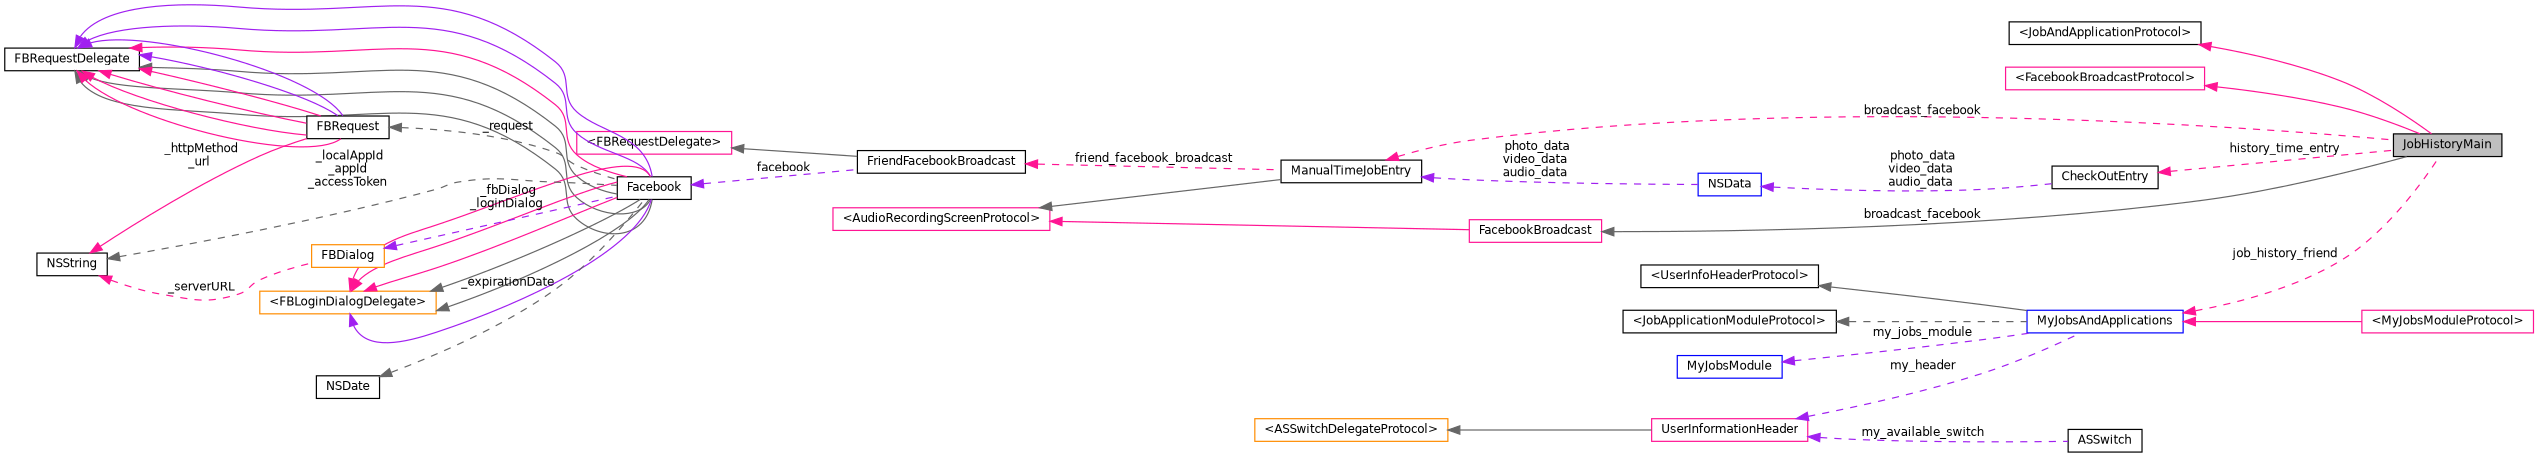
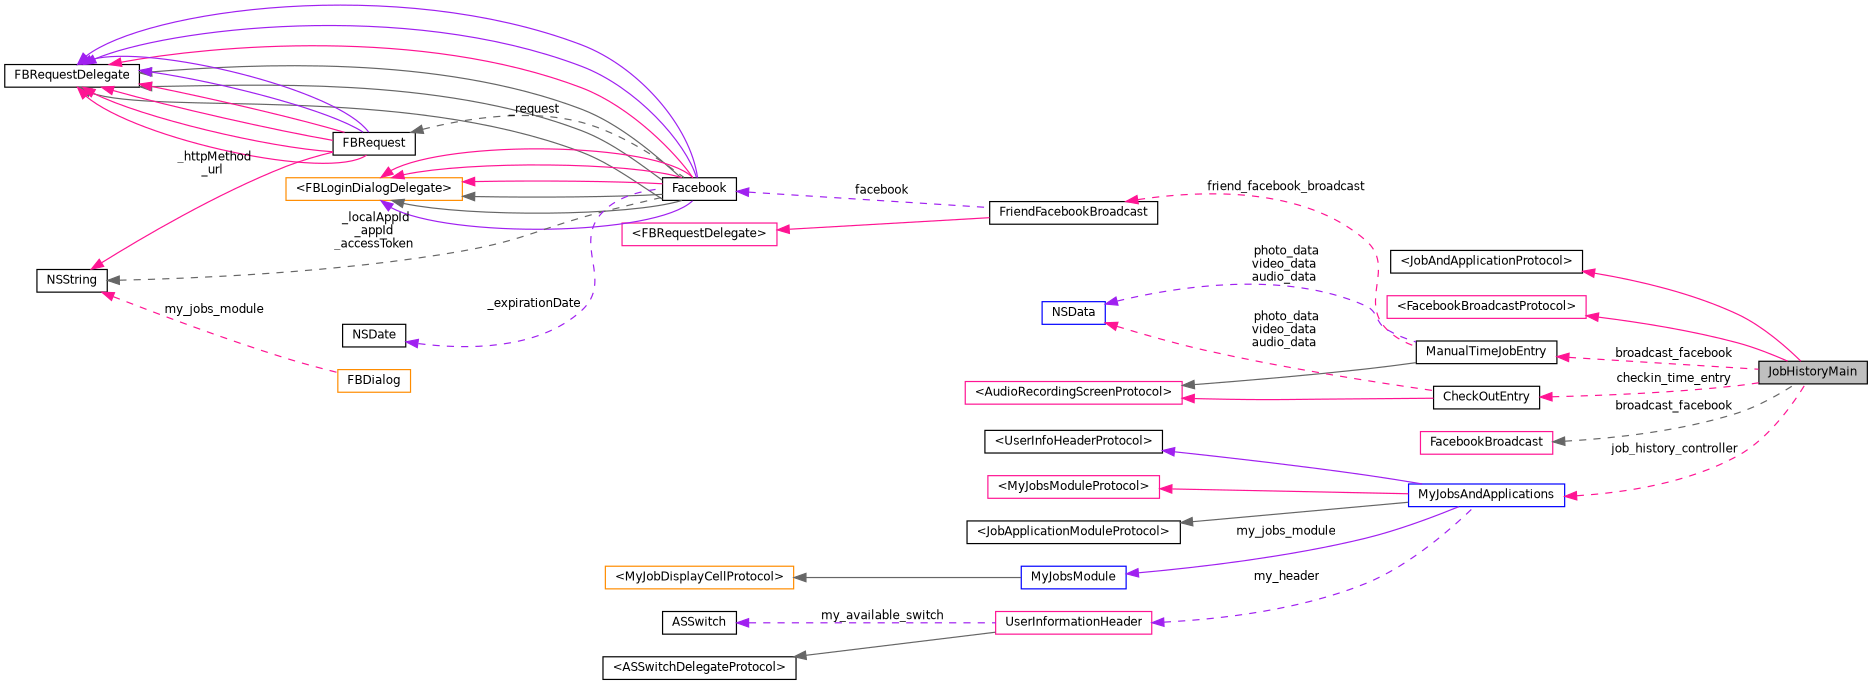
edge "JobHistoryMain" -> "CheckOutEntry": label " history_time_entry" -> " checkin_time_entry"
edge "FriendFacebookBroadcast" -> "<FBRequestDelegate>": color gray40 -> deeppink
edge "NSData" -> "ManualTimeJobEntry": reversed
edge "CheckOutEntry" -> "NSData": color purple -> deeppink
edge "JobHistoryMain" -> "FacebookBroadcast": style solid -> dashed
edge "FacebookBroadcast" -> "<AudioRecordingScreenProtocol>": now "CheckOutEntry" -> "<AudioRecordingScreenProtocol>"
edge "Facebook" -> "FBDialog": removed, label "_fbDialog _loginDialog"
edge "JobHistoryMain" -> "MyJobsAndApplications": label " job_history_friend" -> " job_history_controller"
edge "FBDialog" -> "NSString": label " _serverURL" -> " my_jobs_module"
edge "MyJobsAndApplications" -> "<UserInfoHeaderProtocol>": color gray40 -> purple
edge "Facebook" -> "NSDate": color gray40 -> purple
edge "MyJobsAndApplications" -> "<JobApplicationModuleProtocol>": style dashed -> solid
edge "<MyJobsModuleProtocol>" -> "MyJobsAndApplications": reversed
edge "MyJobsAndApplications" -> "MyJobsModule": style dashed -> solid
node "<ASSwitchDelegateProtocol>": color darkorange -> black
edge "ASSwitch" -> "UserInformationHeader": reversed
node "<MyJobDisplayCellProtocol>": added
